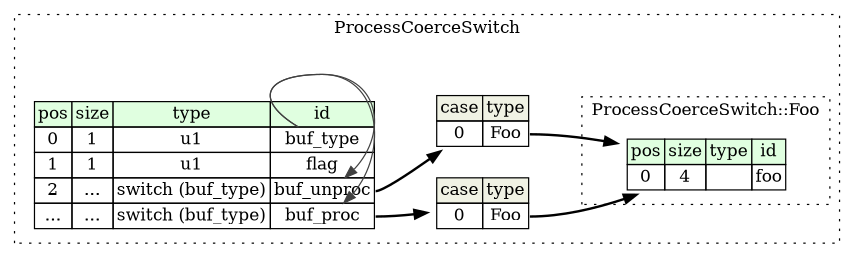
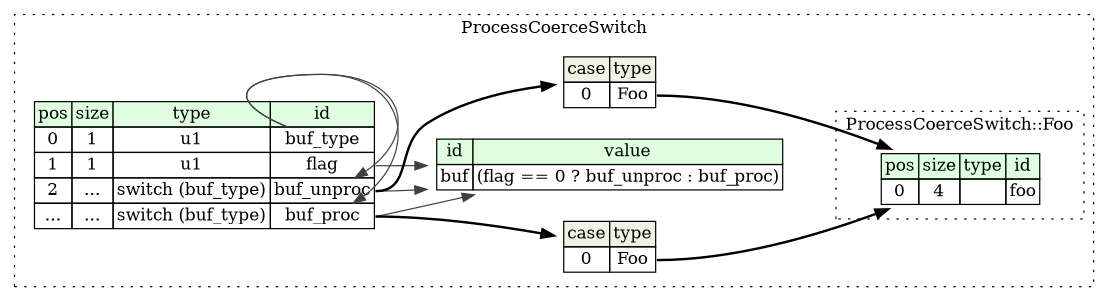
node "id": added
